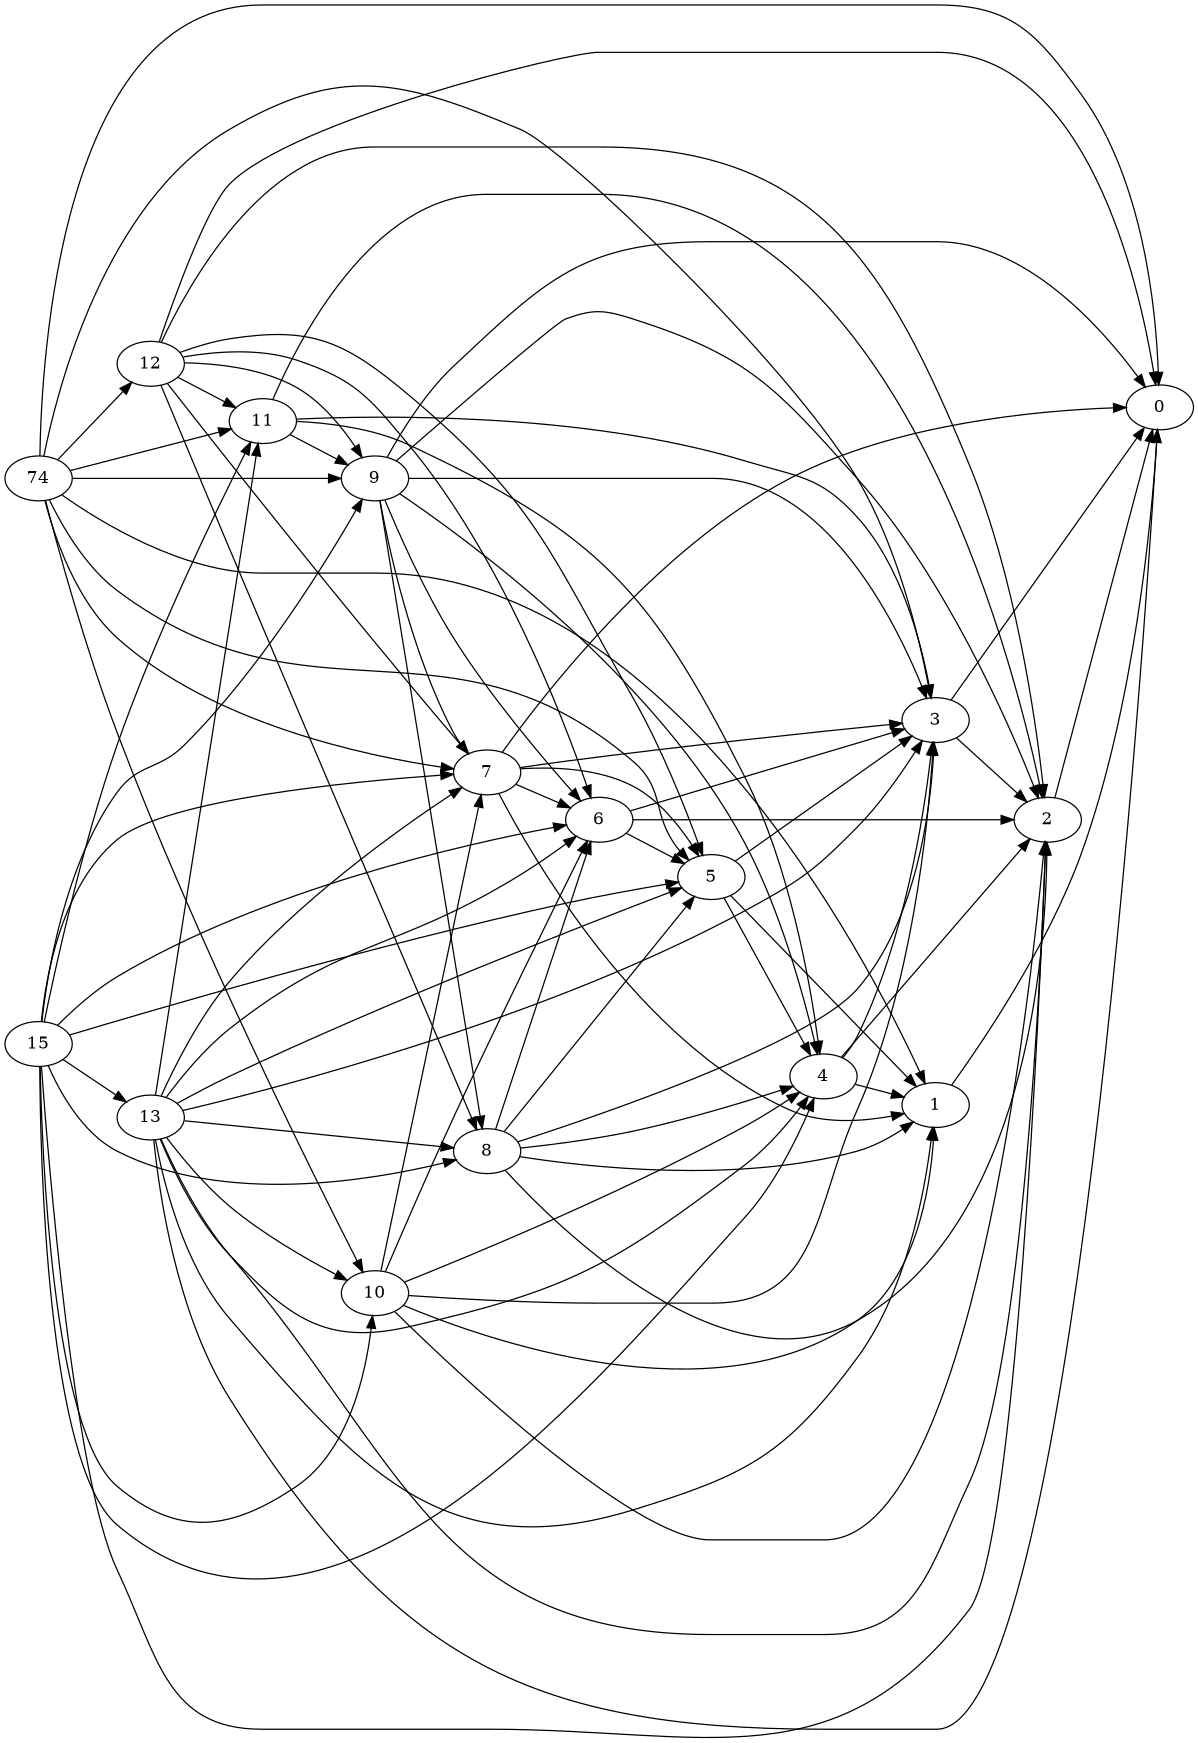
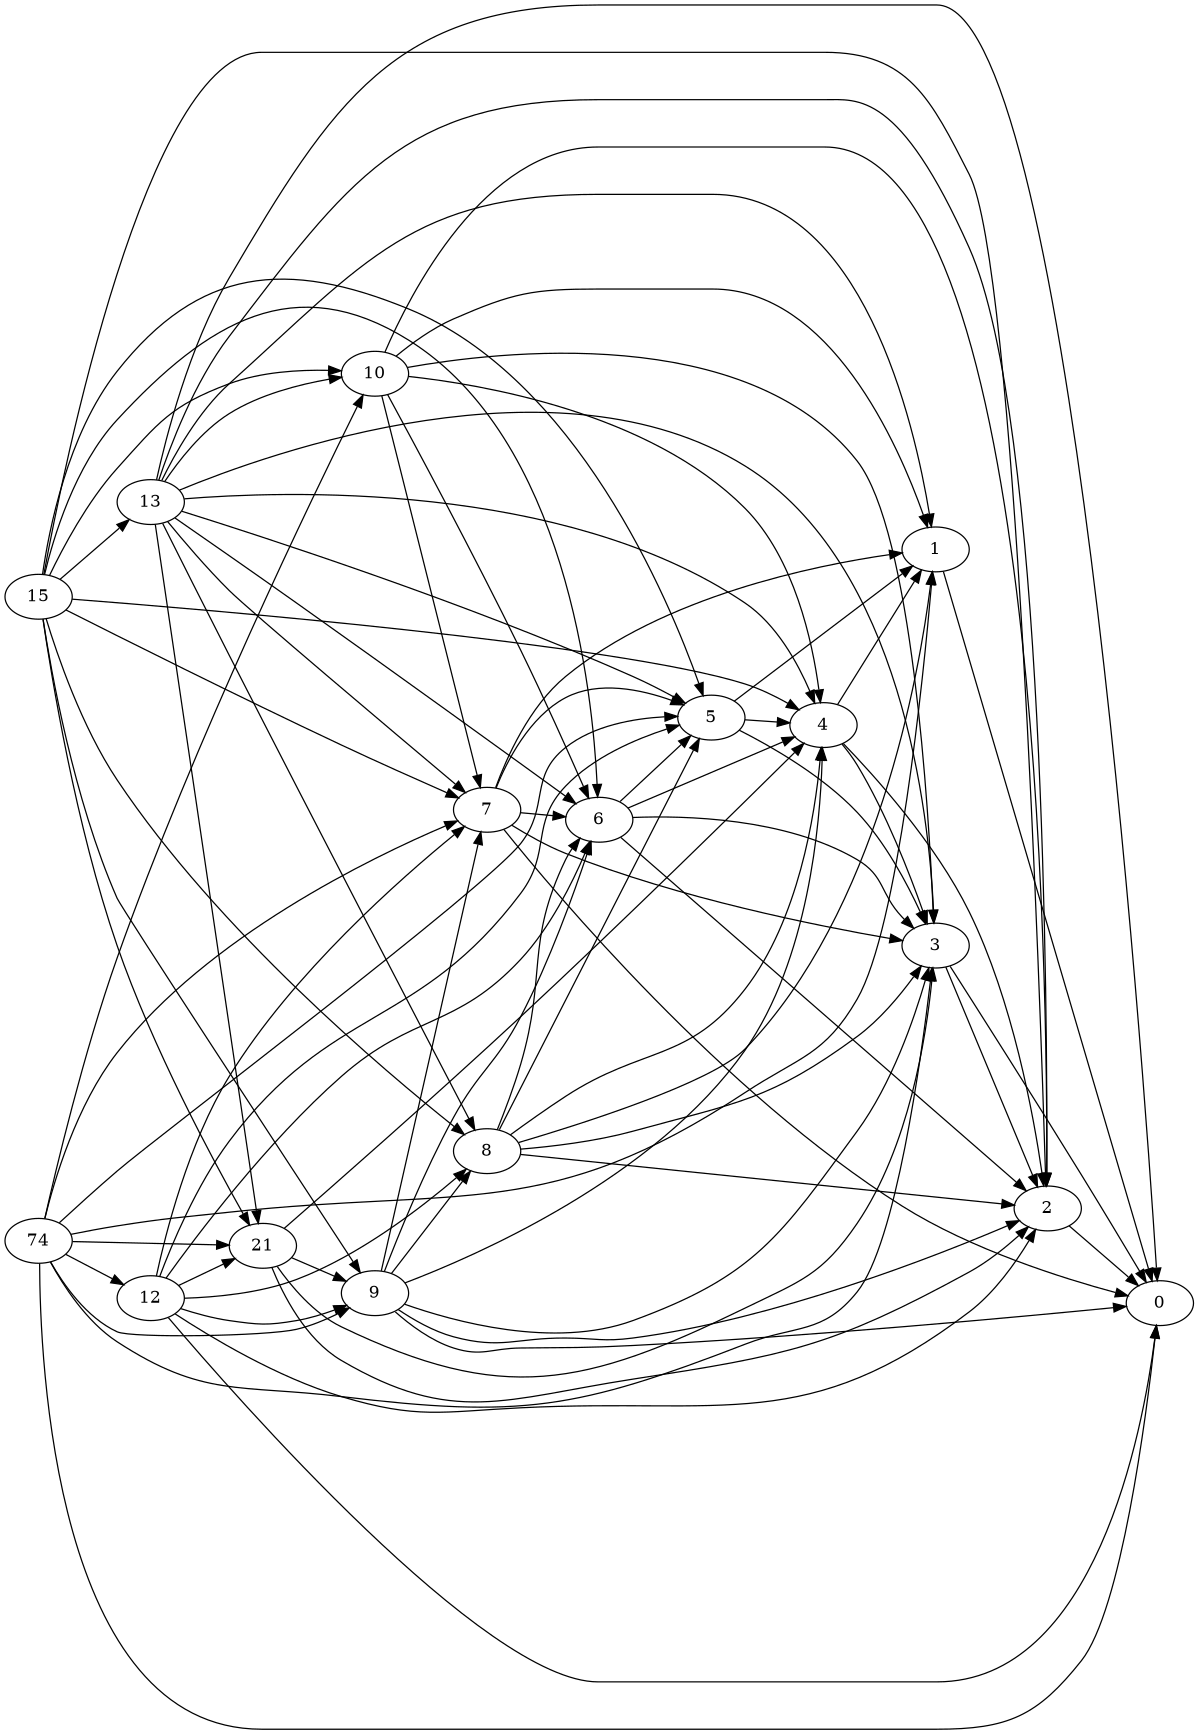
node "11": label "11" -> "21"
edge "6" -> "4": added
